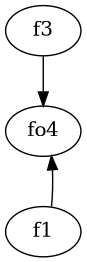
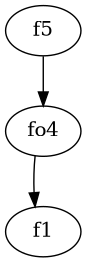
node "f3": label "f3" -> "f5"
edge "f1" -> "fo4": reversed
